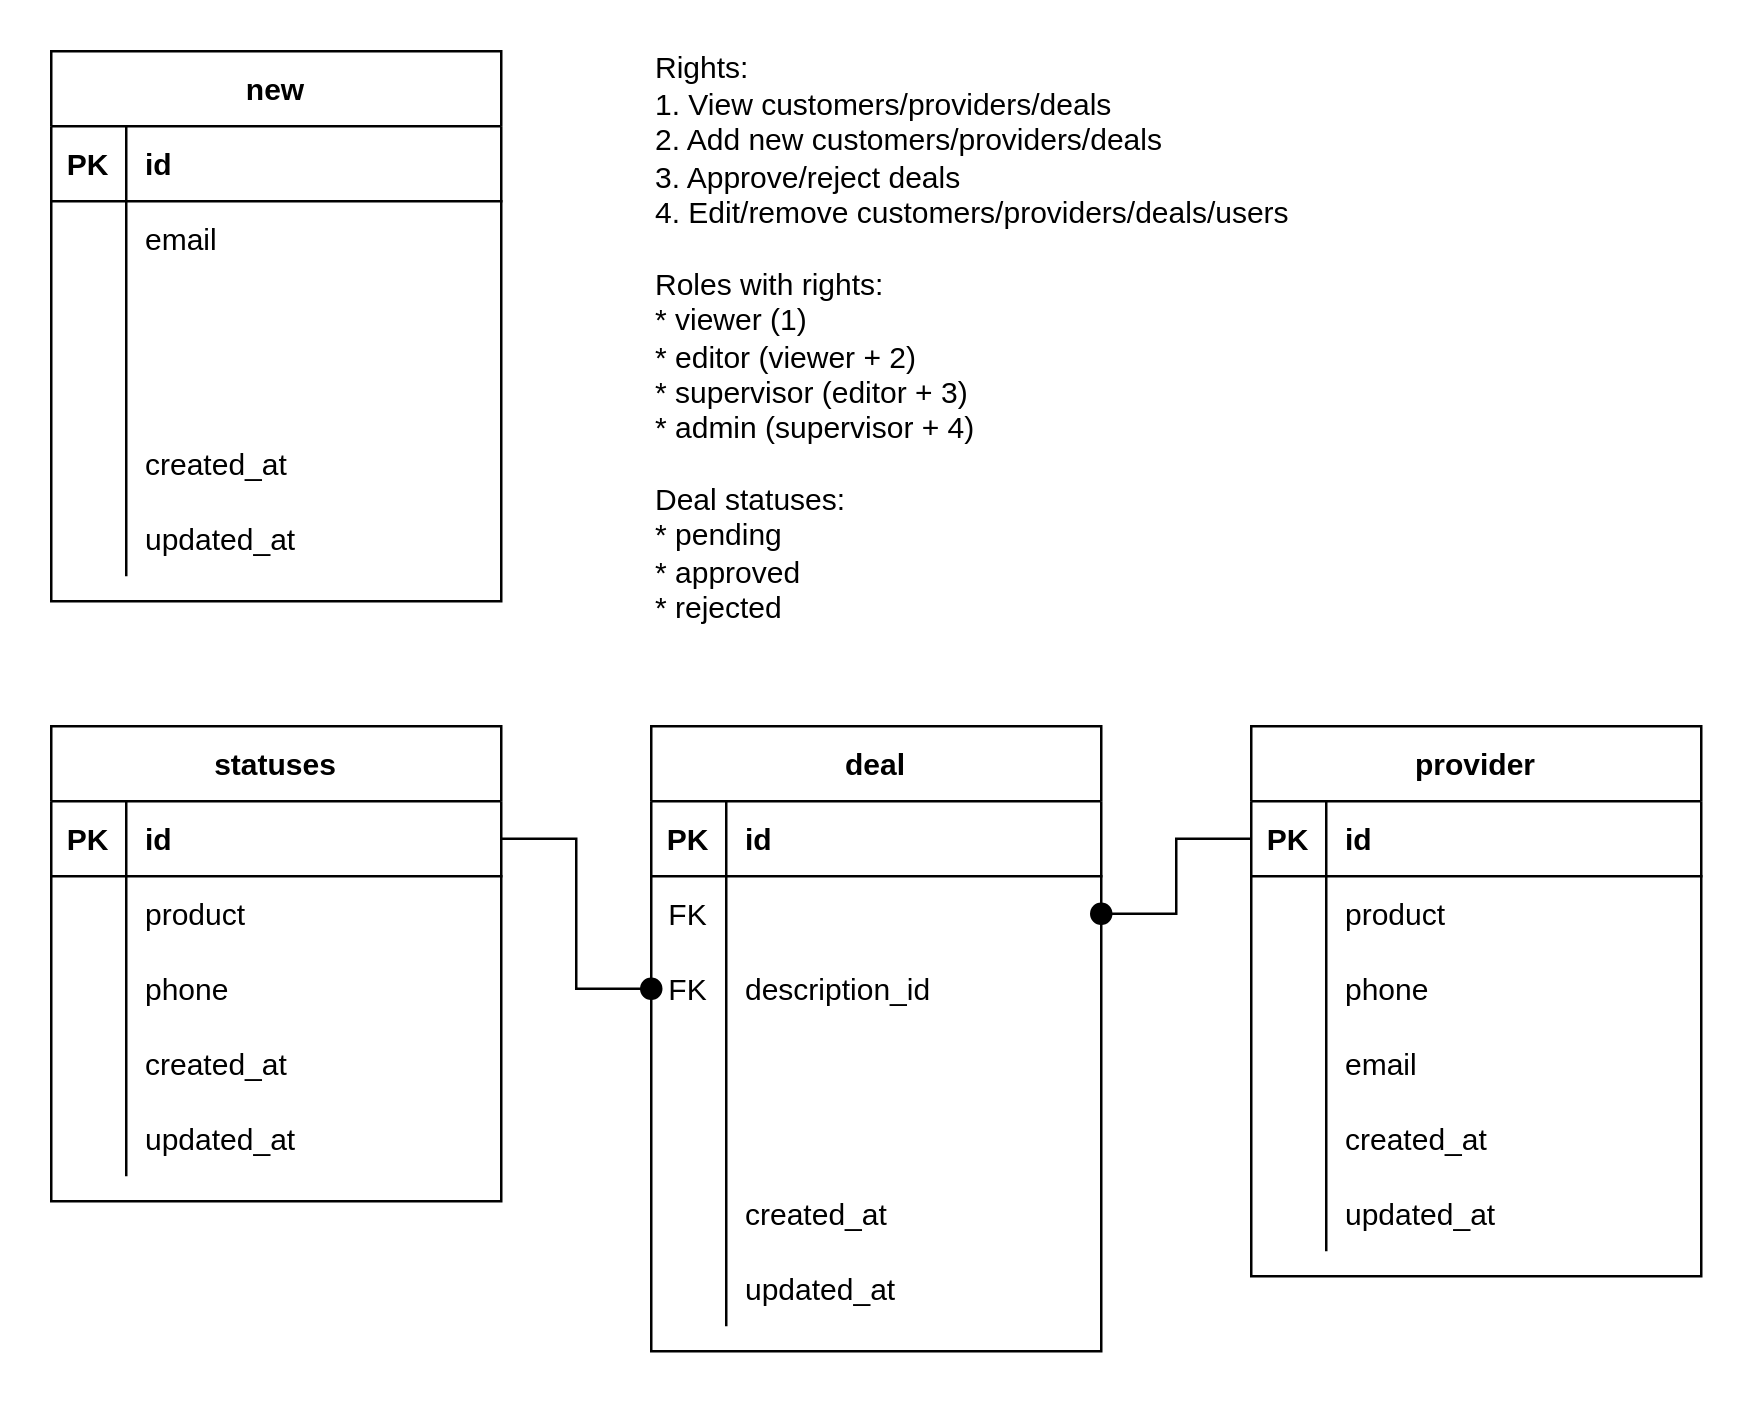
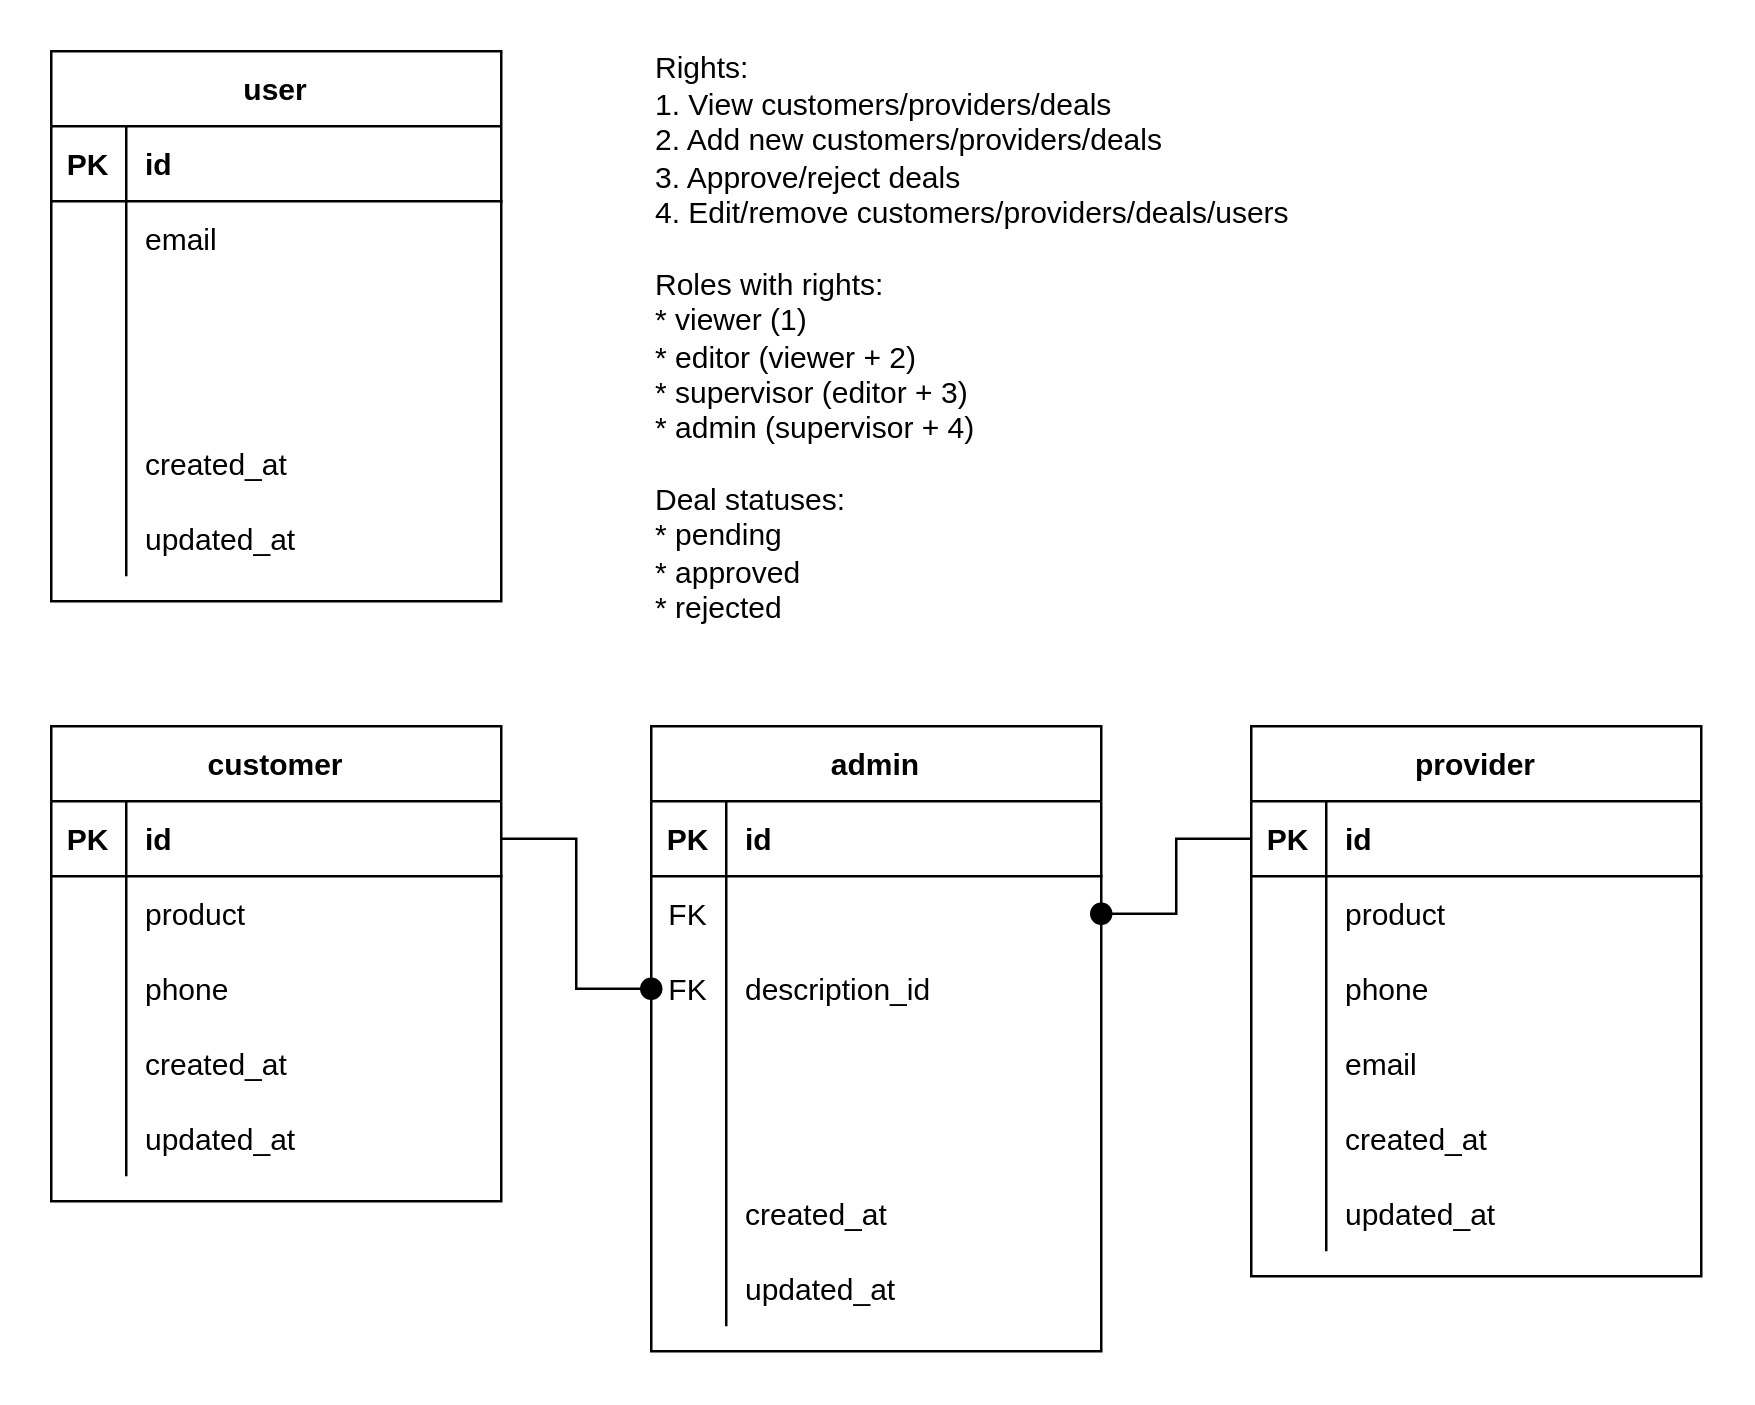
node "new": label "new" -> "user"
node "statuses": label "statuses" -> "customer"
node "deal": label "deal" -> "admin"
